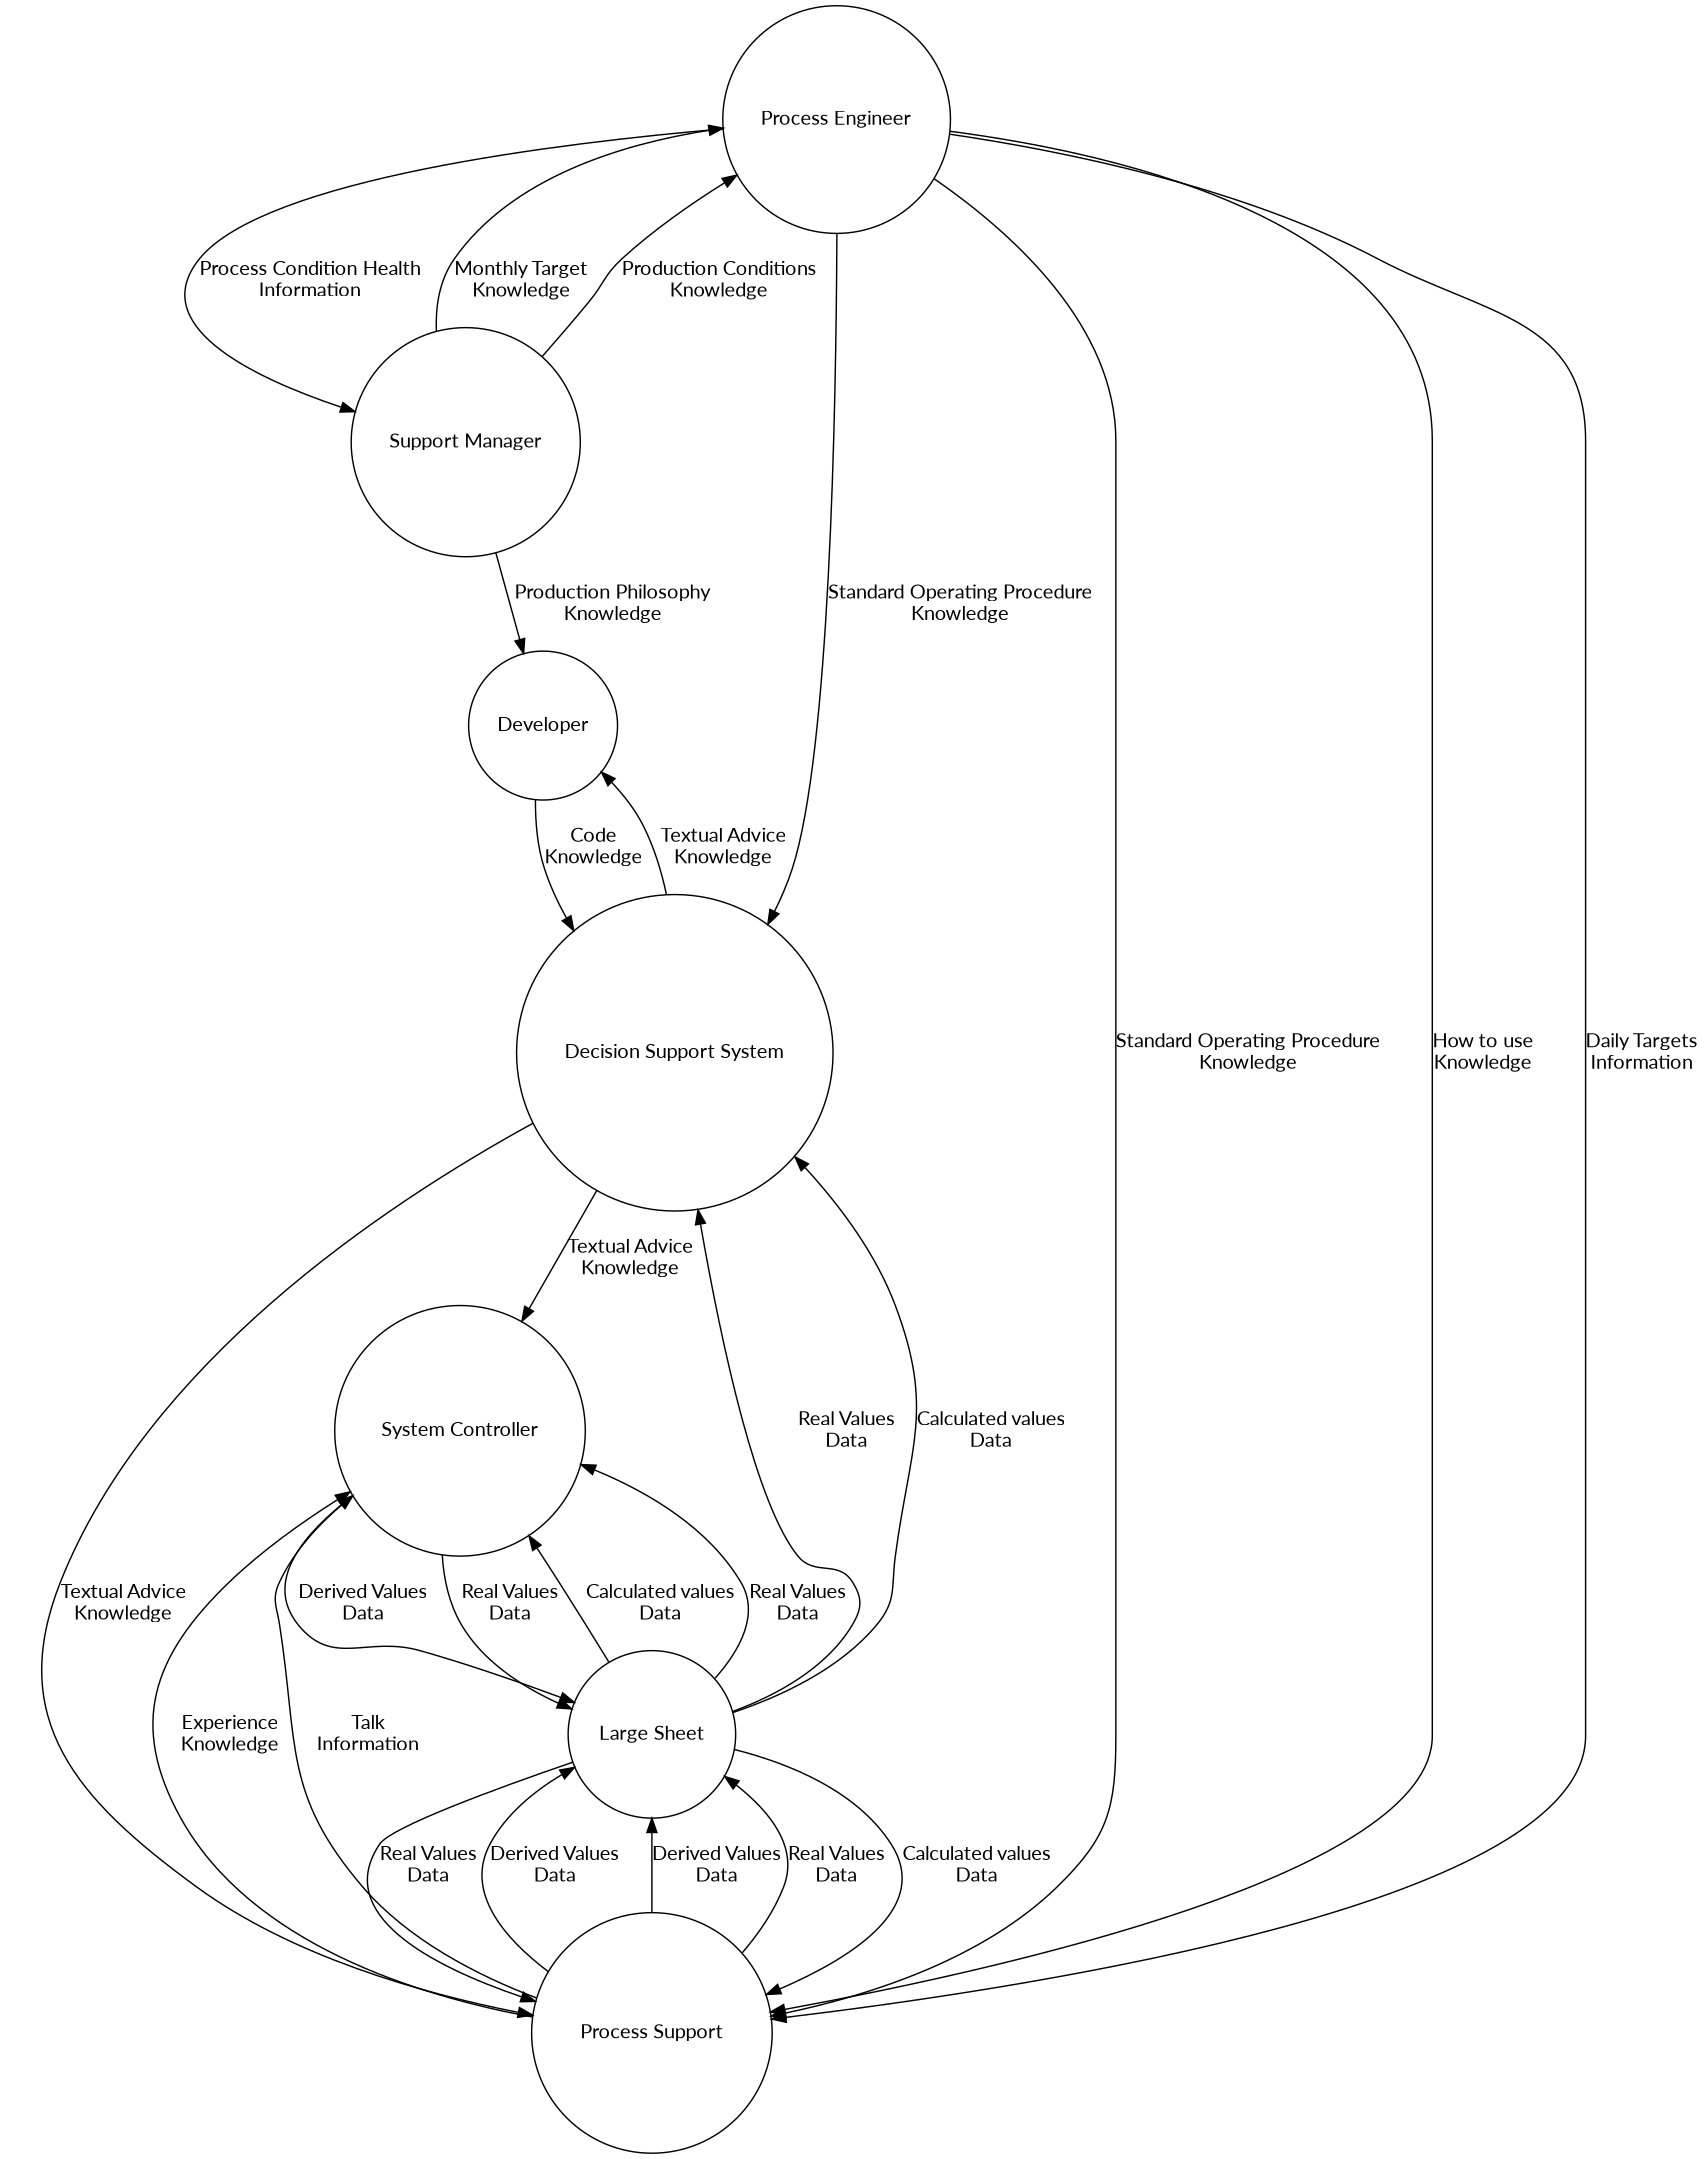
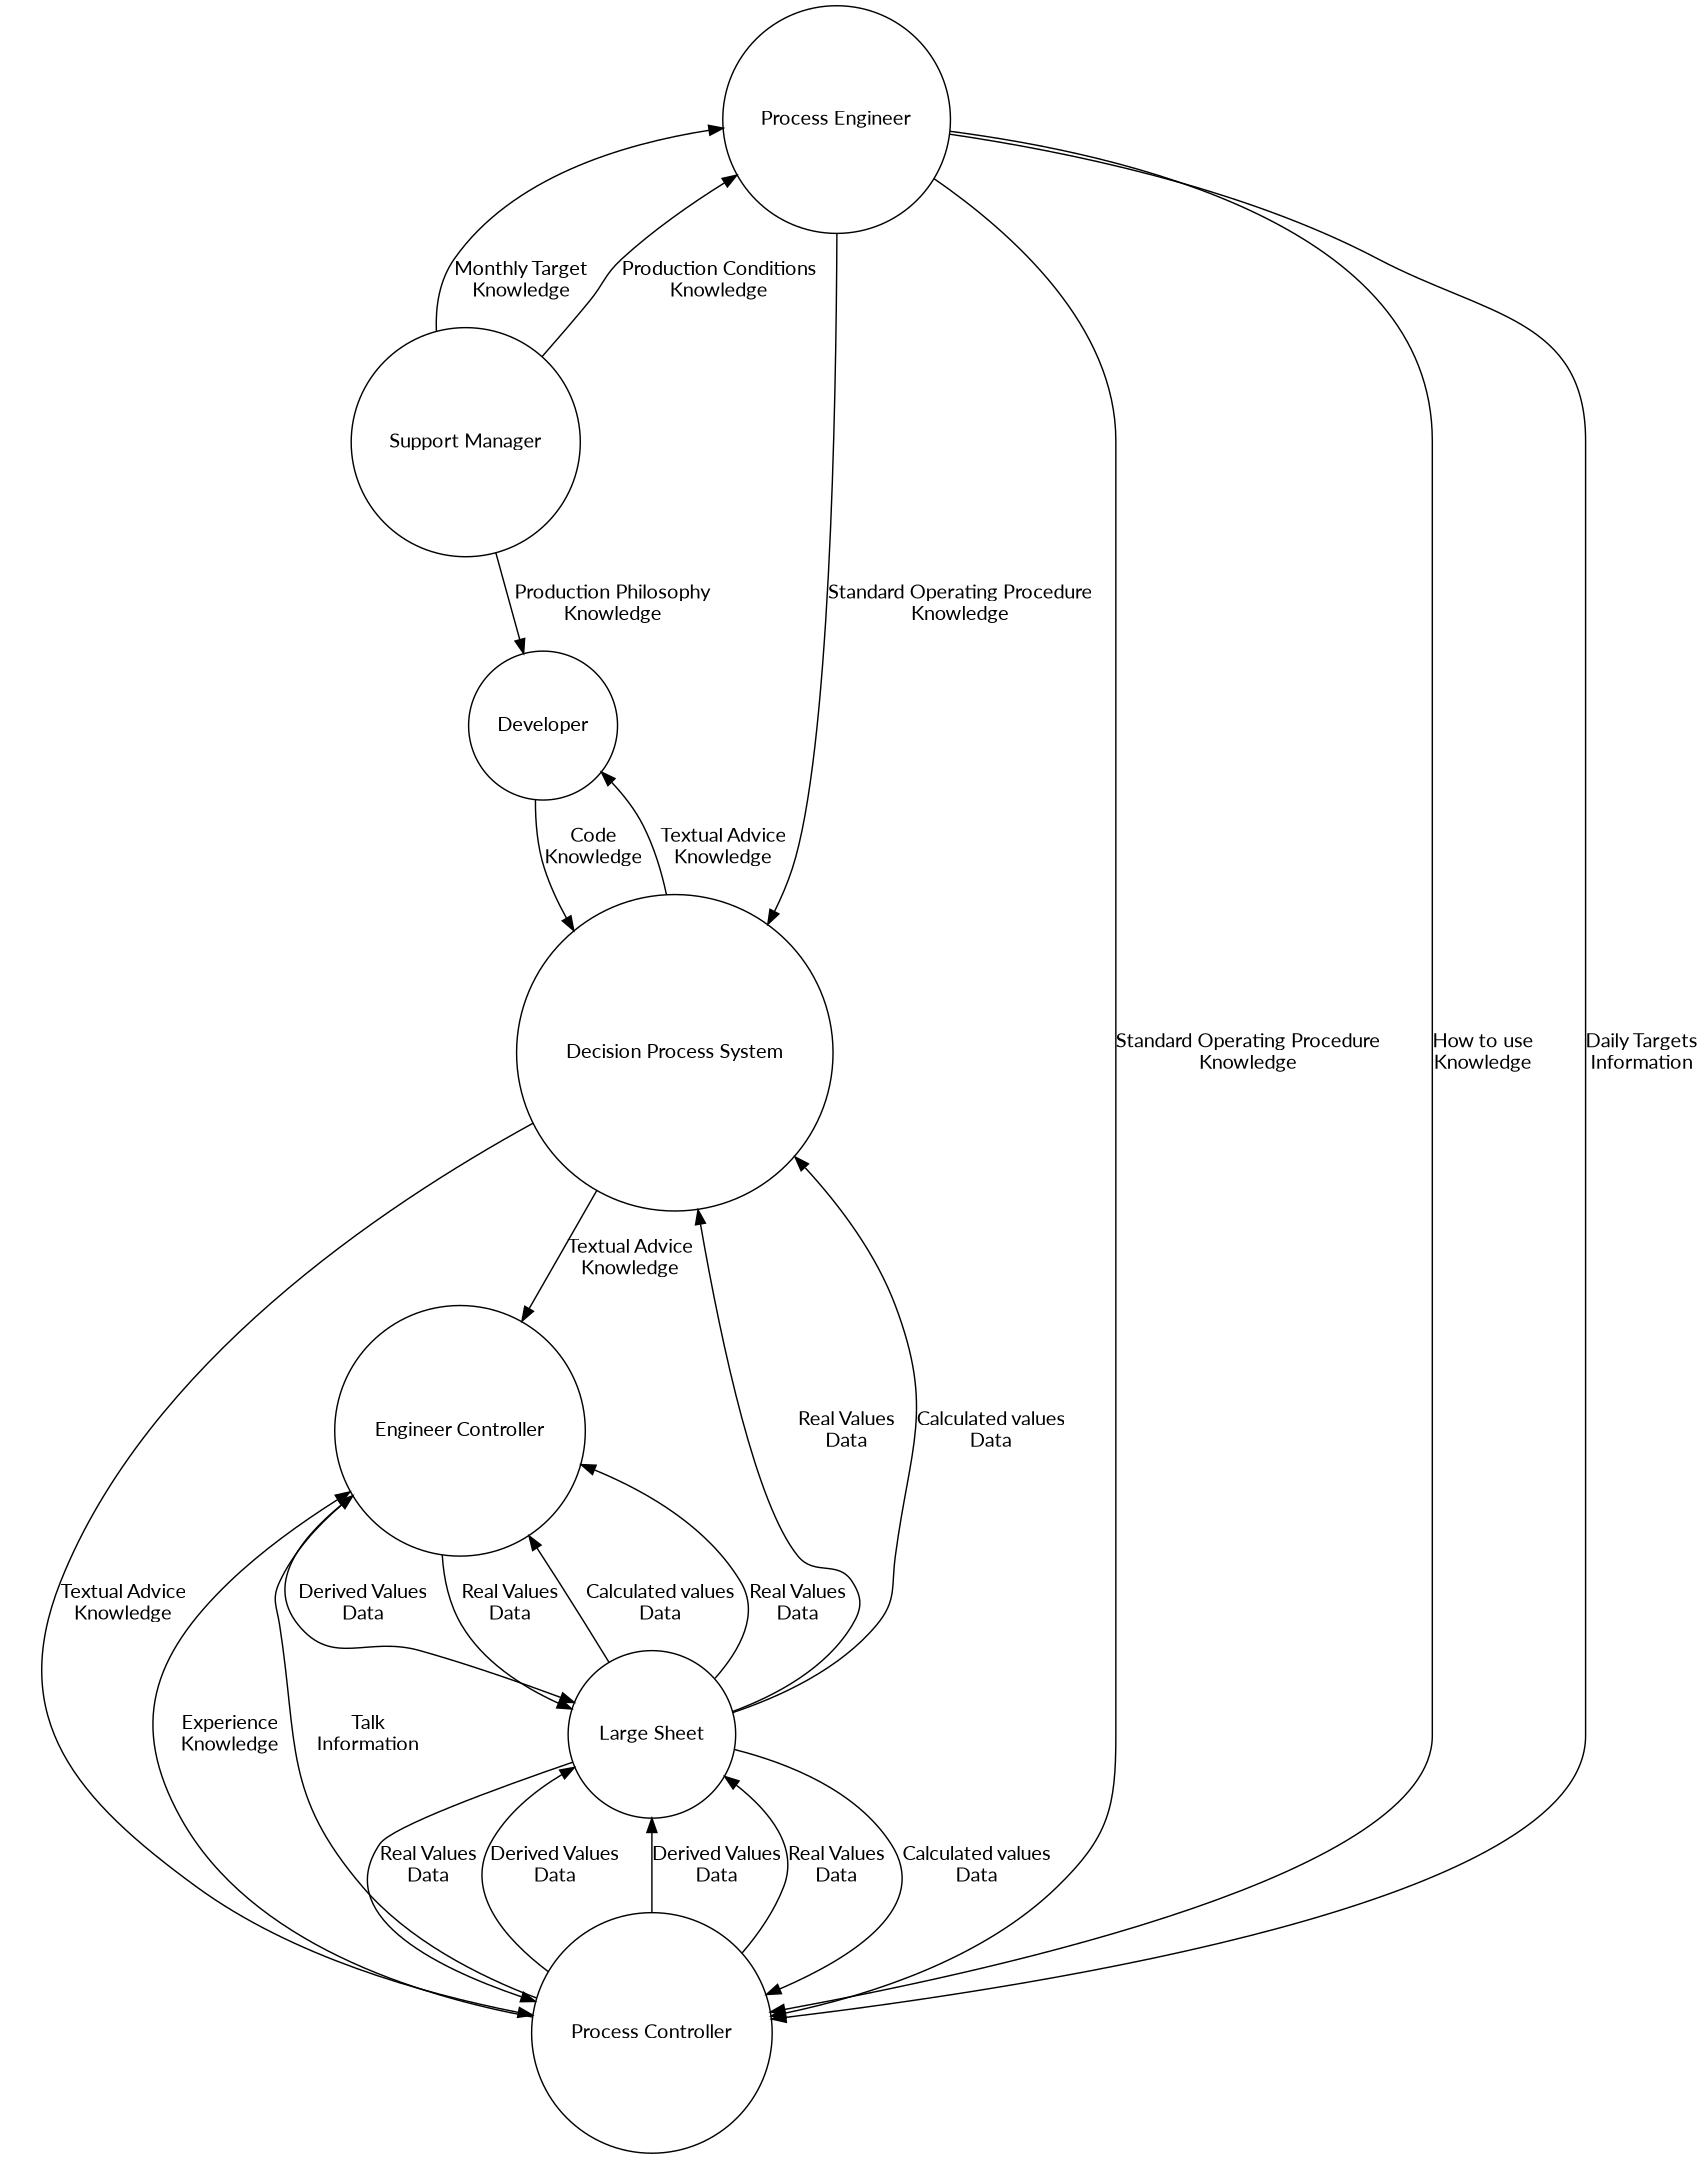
edge "Process Engineer" -> "Support Manager": removed, label "Process Condition Health Information"
node "Decision Support System": label "Decision Support System" -> "Decision Process System"
node "System Controller": label "System Controller" -> "Engineer Controller"
node "Process Support": label "Process Support" -> "Process Controller"
